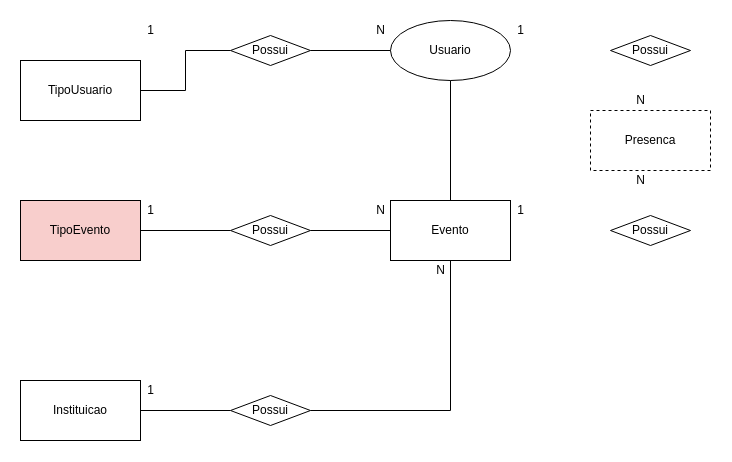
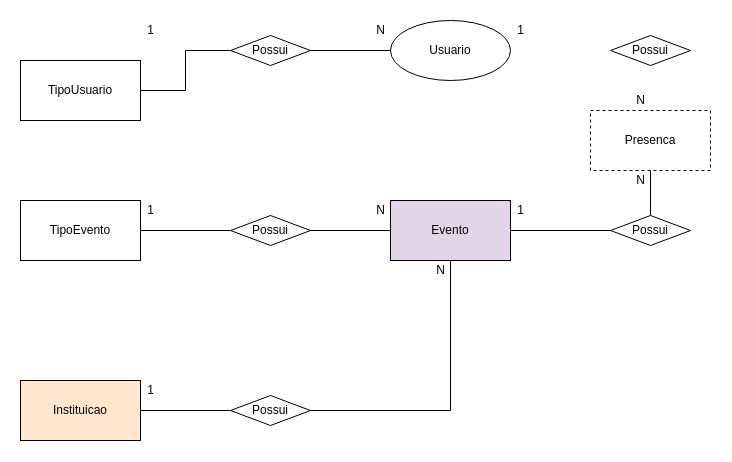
edge "Usuario" -- "Evento": now "Presenca" -- "Evento"
node "TipoEvento": fillcolor #f8cecc -> #ffffff
node "Evento": fillcolor #ffffff -> #e1d5e7
node "Instituicao": fillcolor #ffffff -> #ffe6cc
